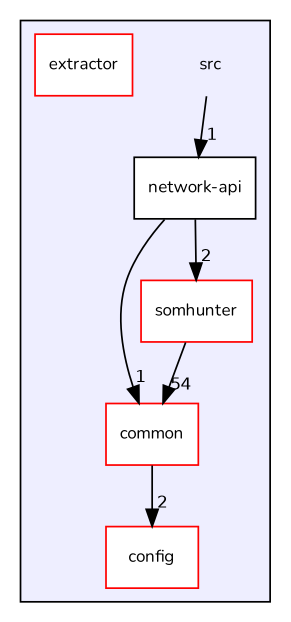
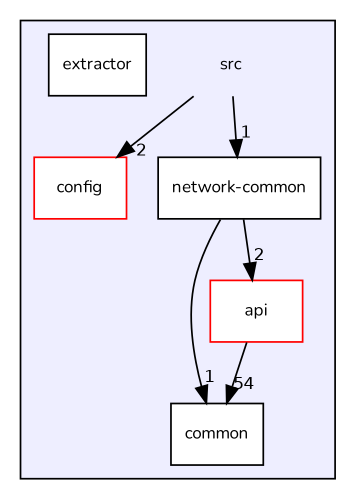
node "extractor": color red -> black
node "network-api": label "network-api" -> "network-common"
node "somhunter": label "somhunter" -> "api"
node "common": color red -> black
edge "common" -> "config": now "src" -> "config"
